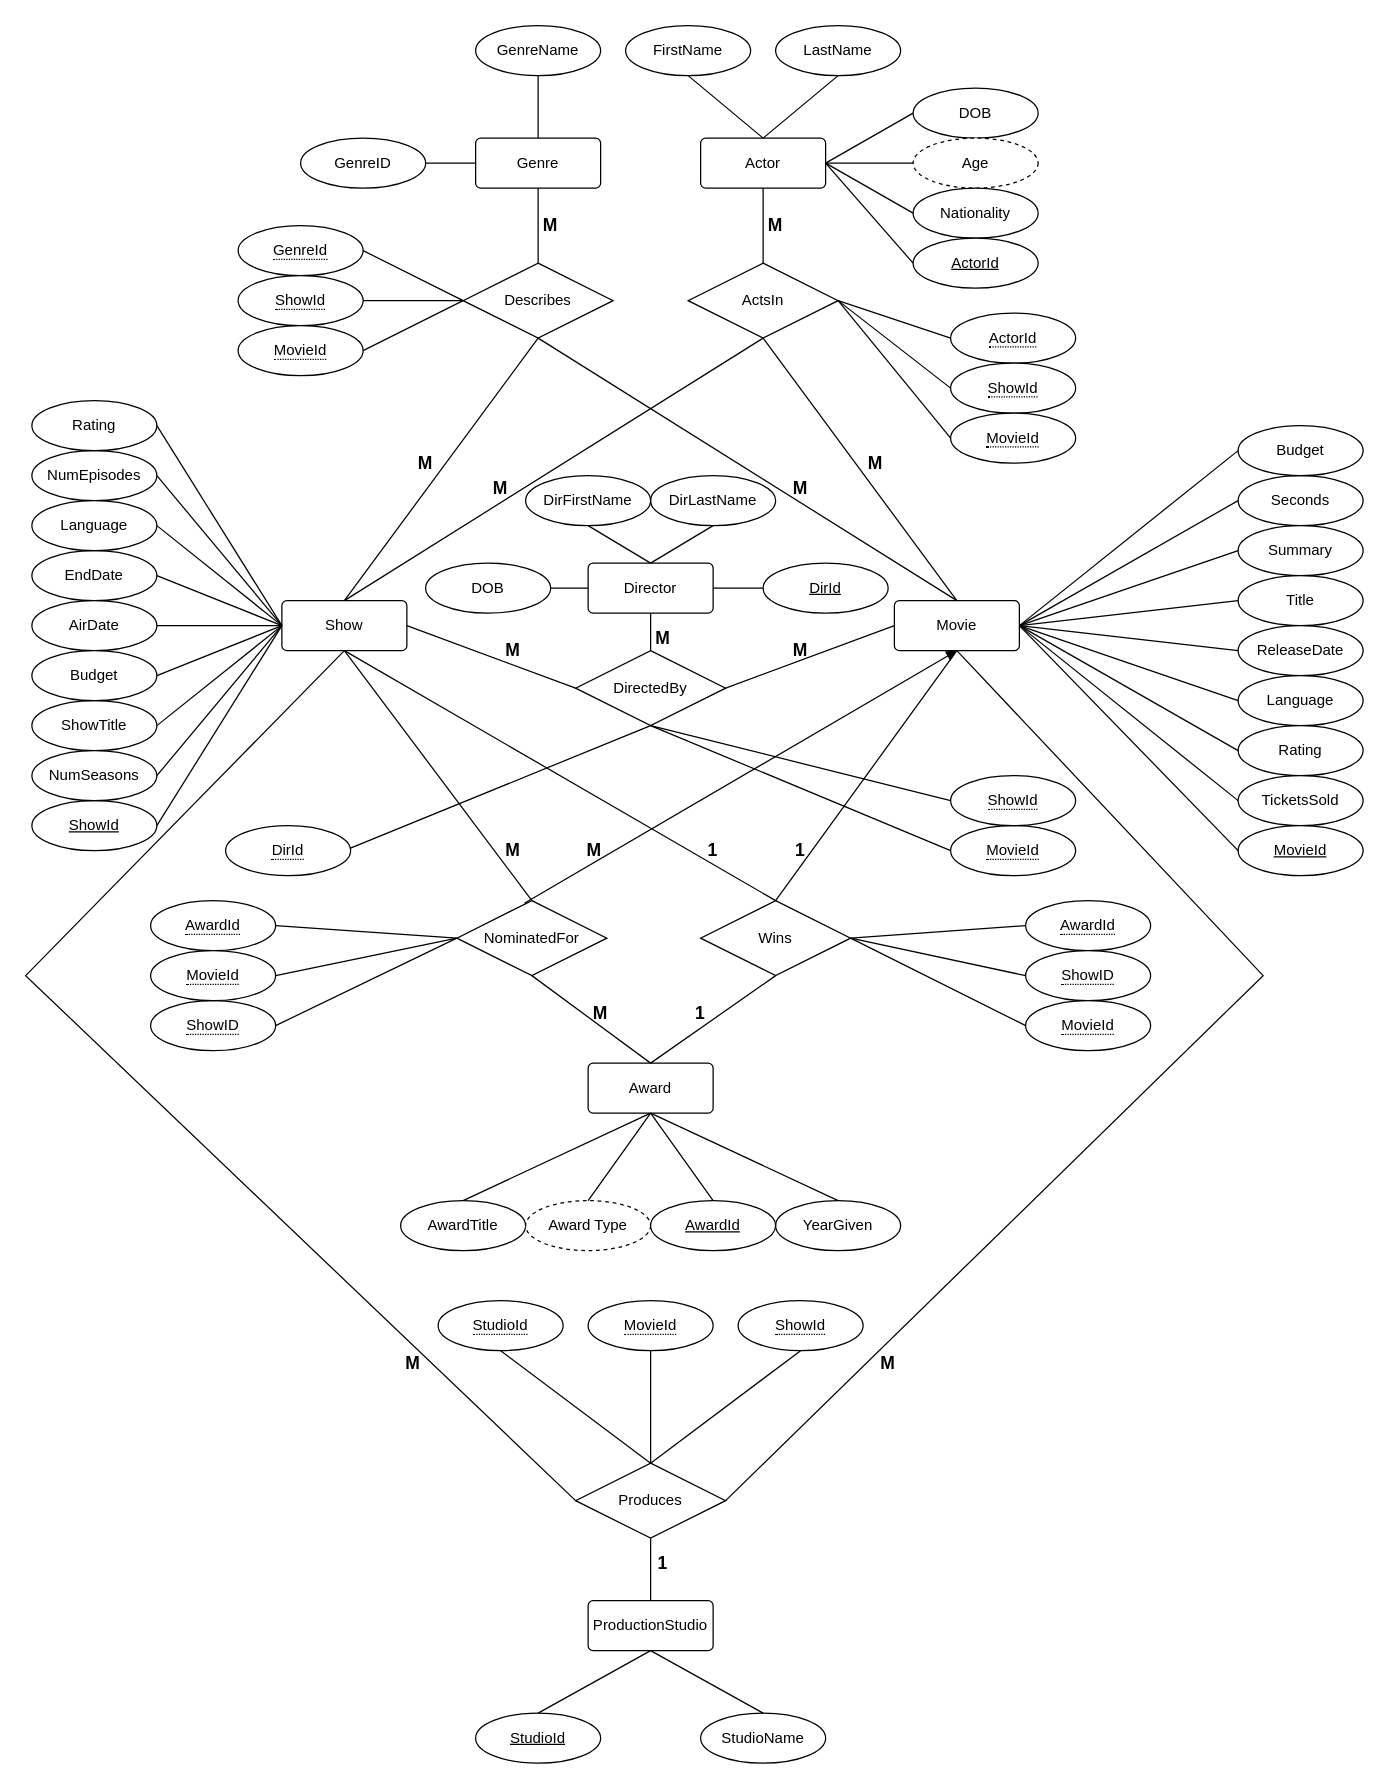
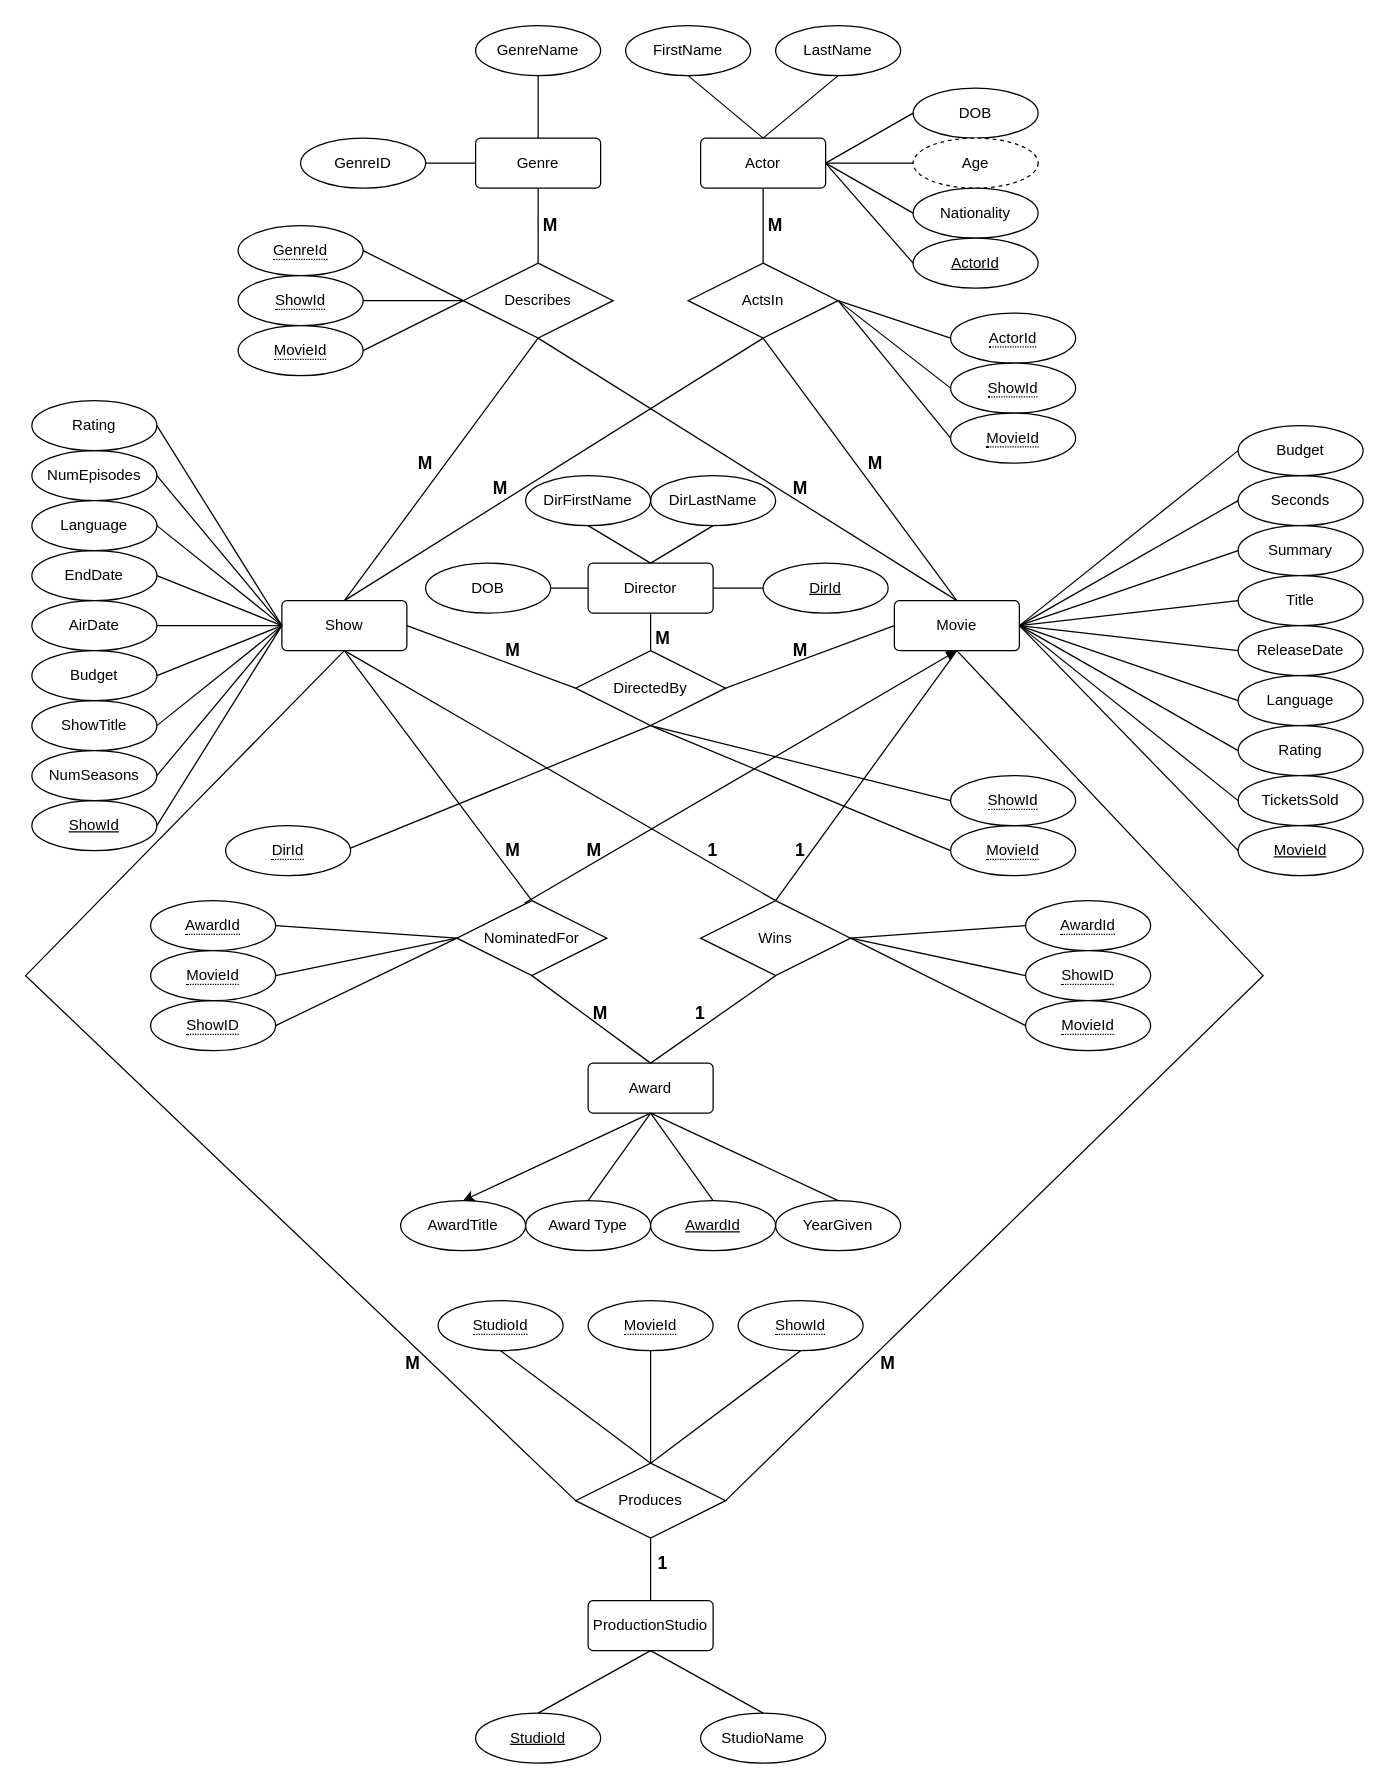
edge "Award" -- "AwardTitle": arrowhead none -> classic
node "Award Type": style dashed -> solid
